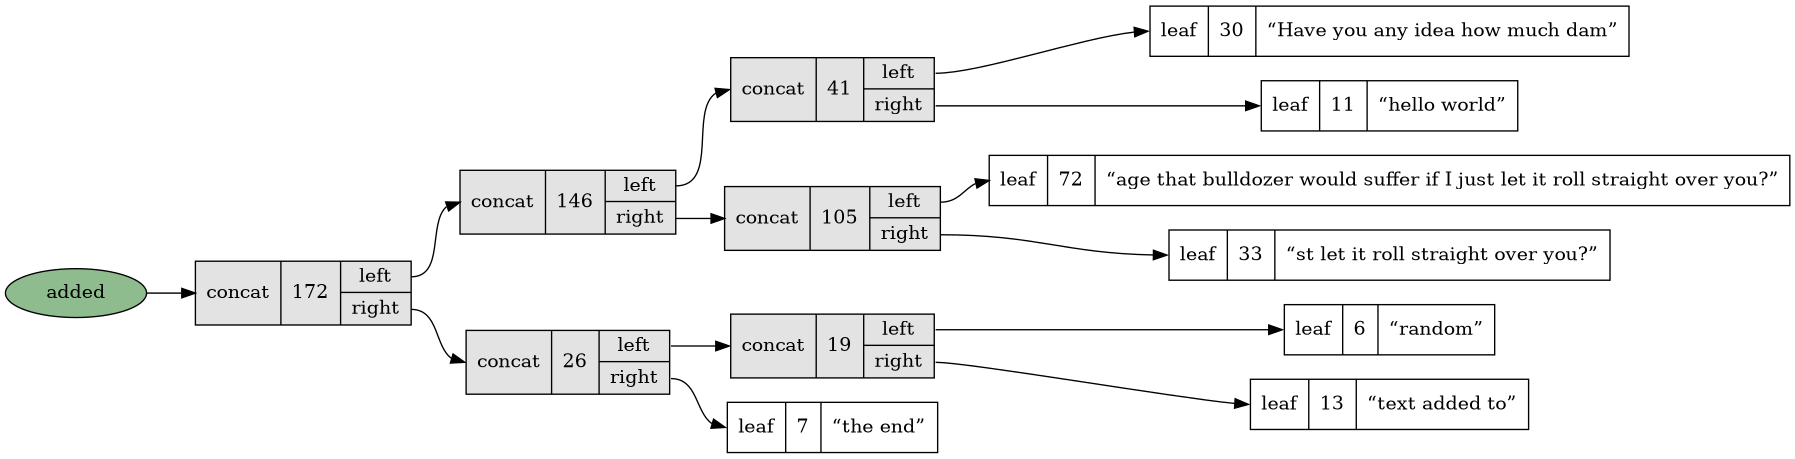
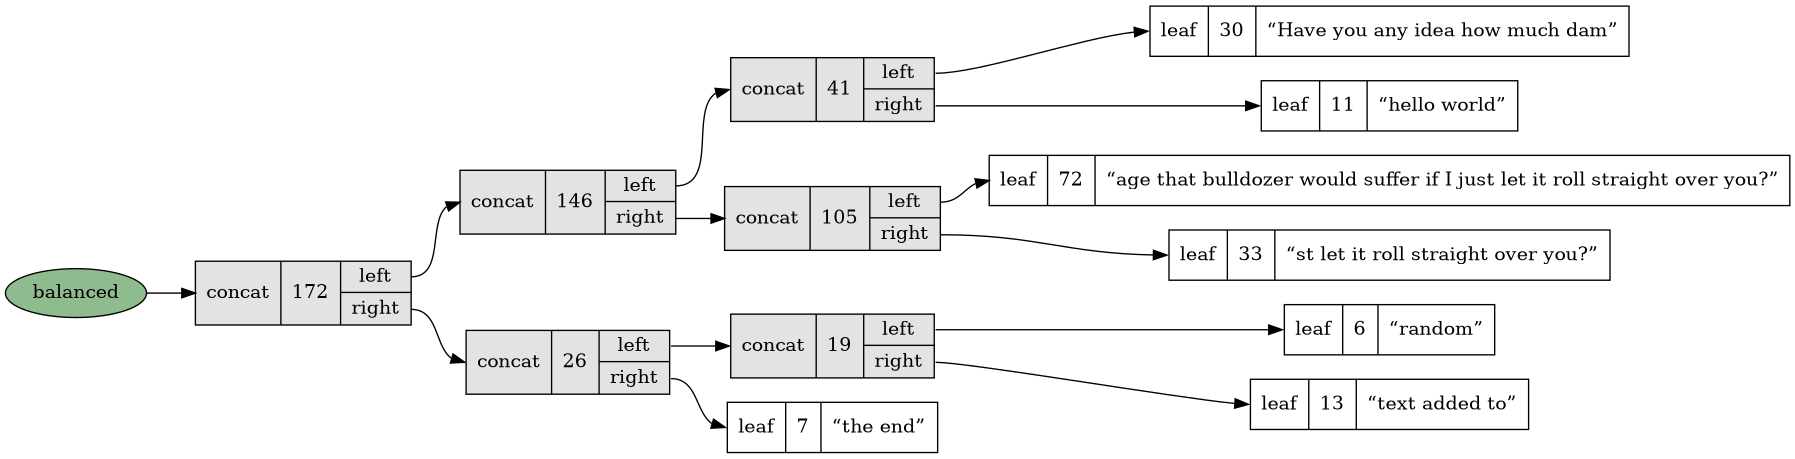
node "added": label "added" -> "balanced"
